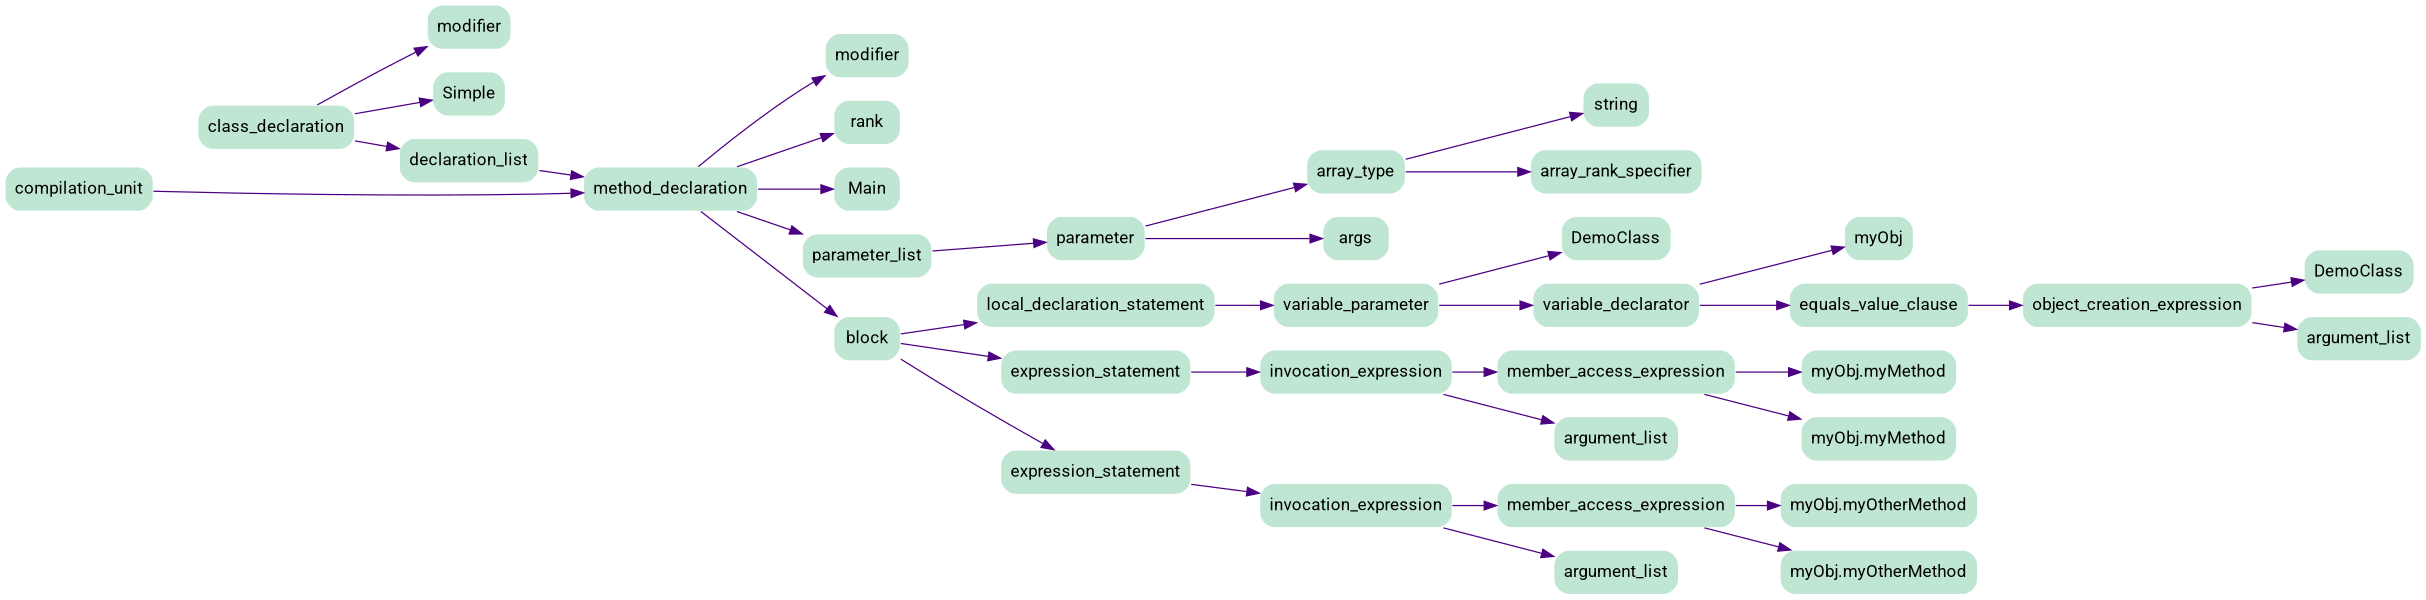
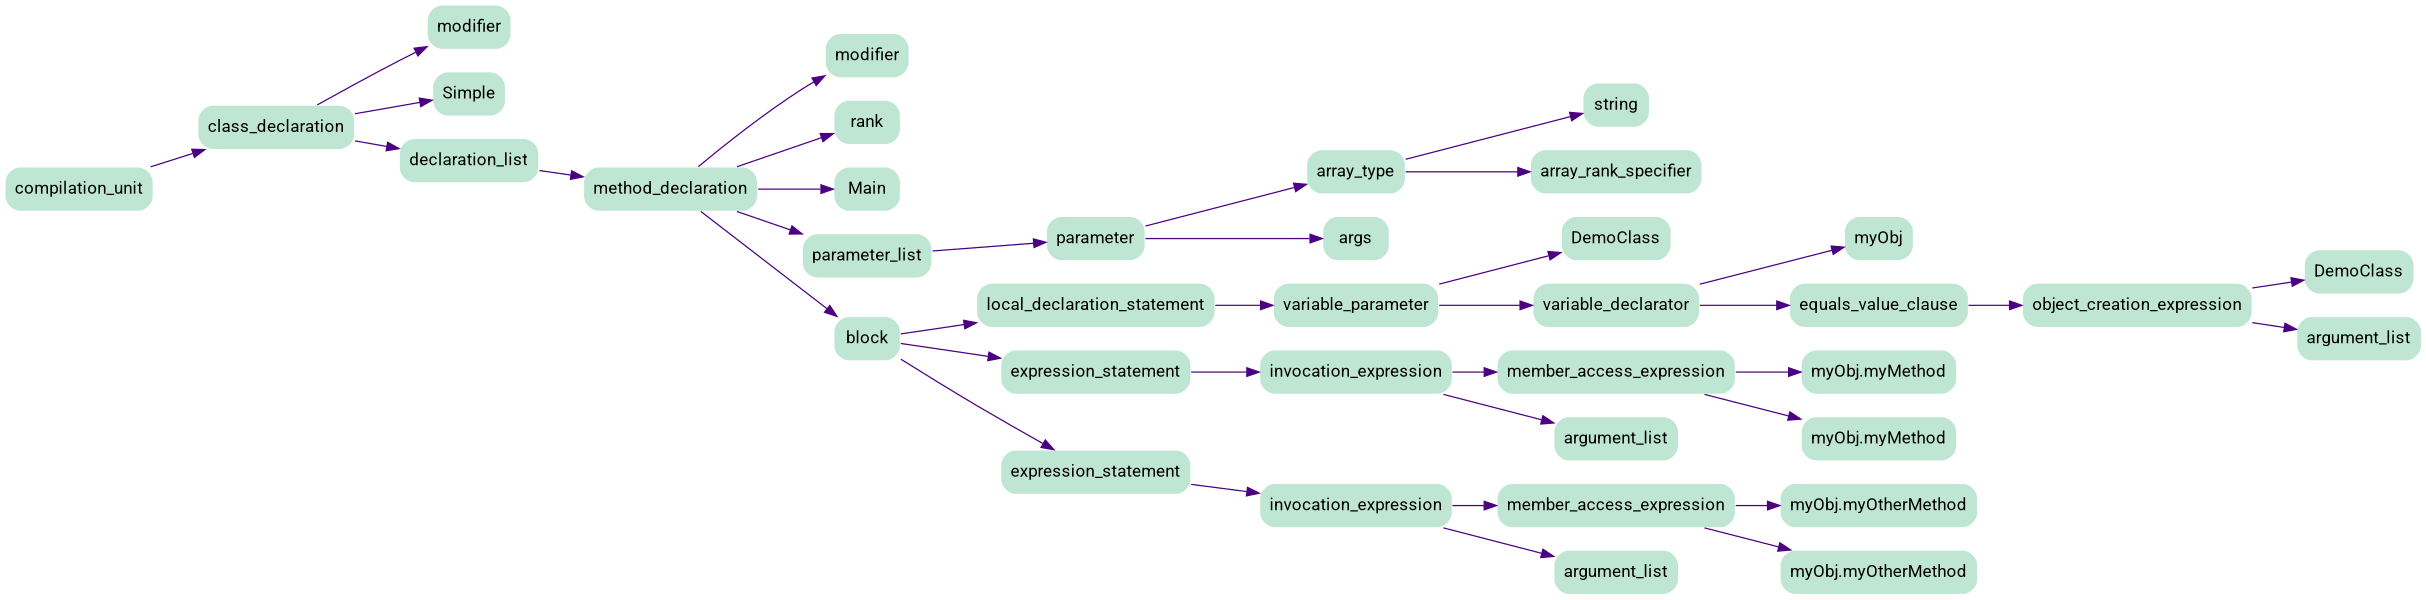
edge "compilation_unit" -> "method_declaration": now "compilation_unit" -> "class_declaration"
